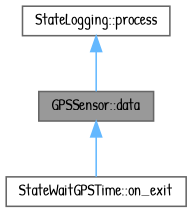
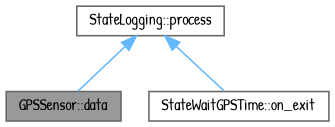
edge "StateWaitGPSTime::on_exit" -> "GPSSensor::data": now "StateWaitGPSTime::on_exit" -> "StateLogging::process"
